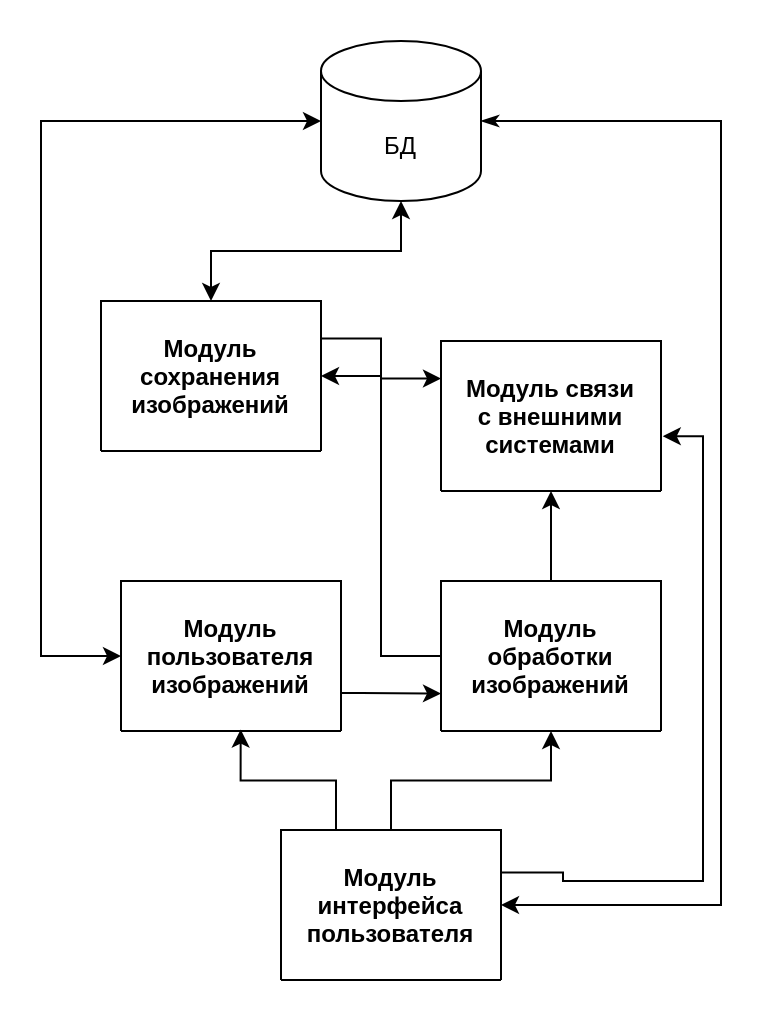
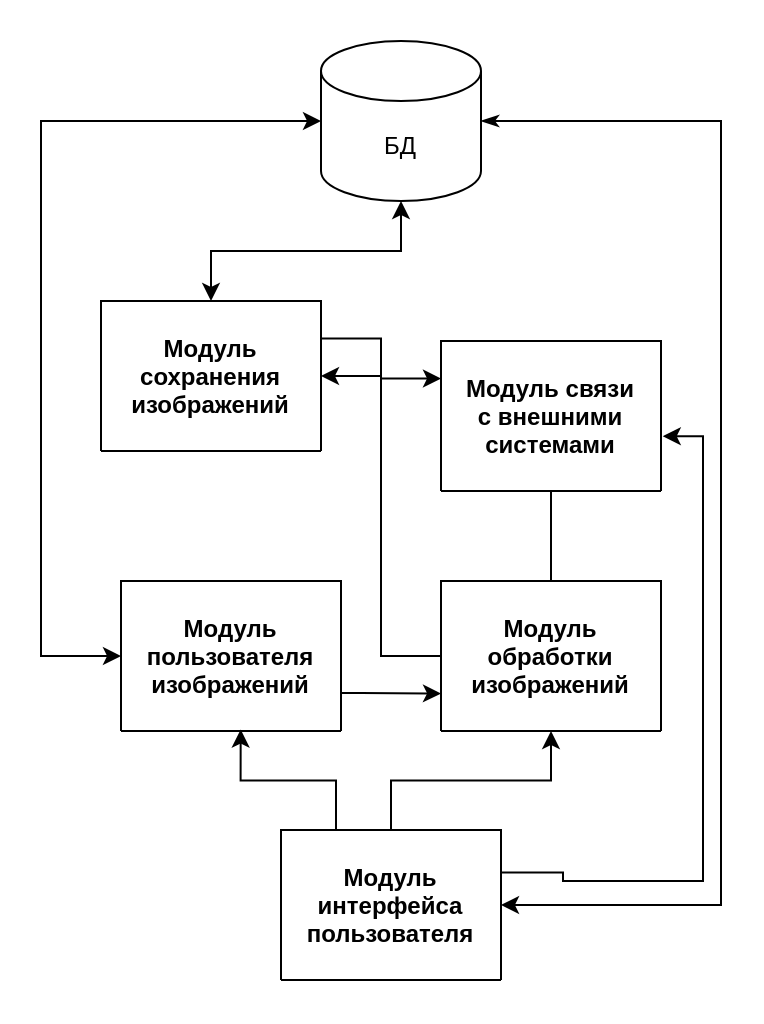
edge "Модуль обработки изображений" -> "Модуль связи с внешними системами": arrowhead classic -> none
